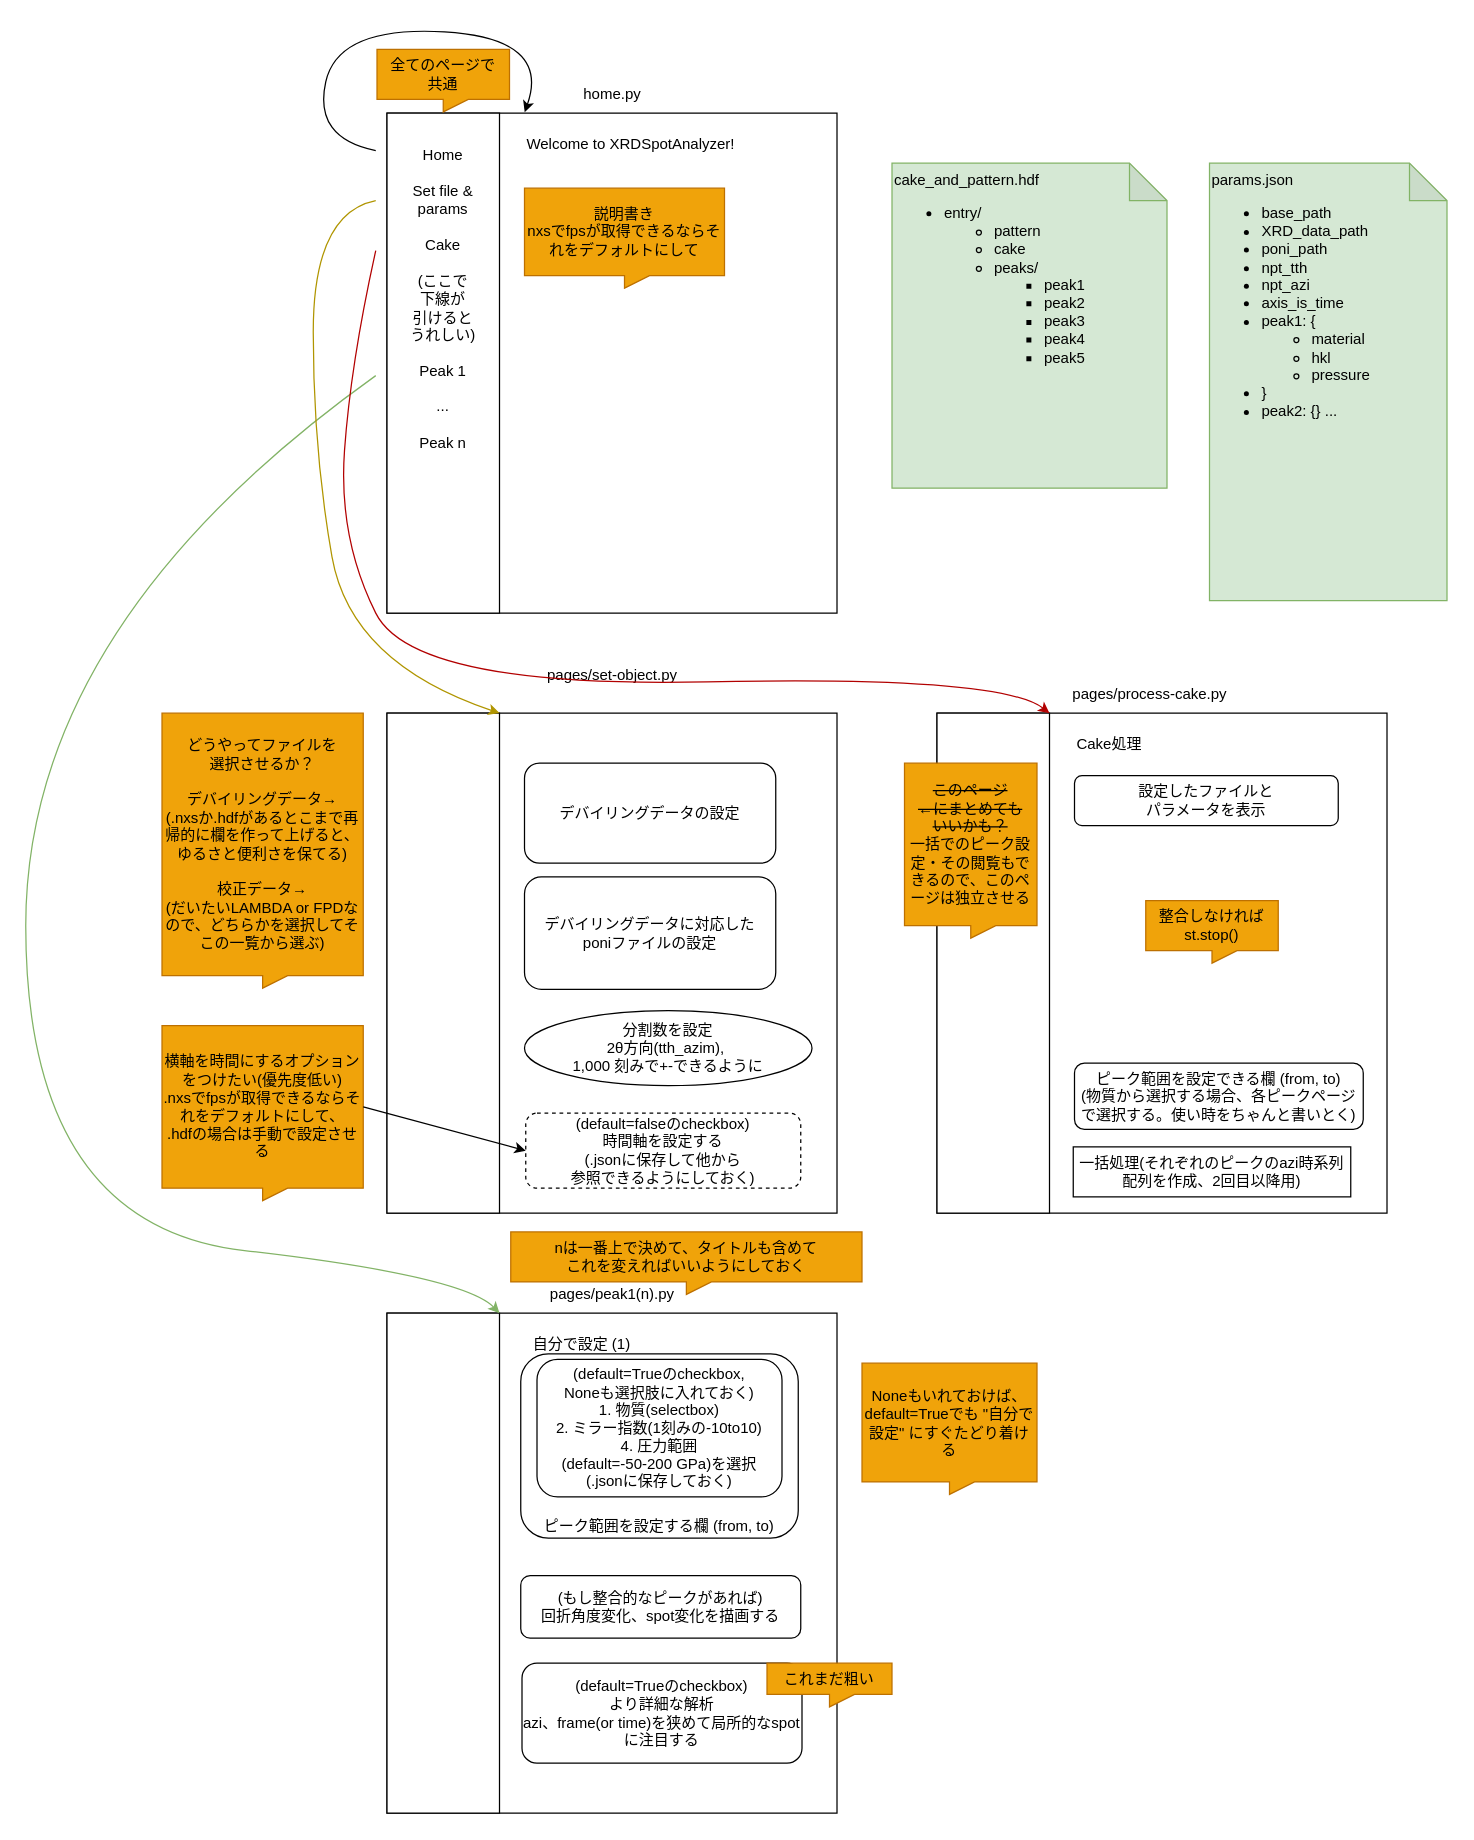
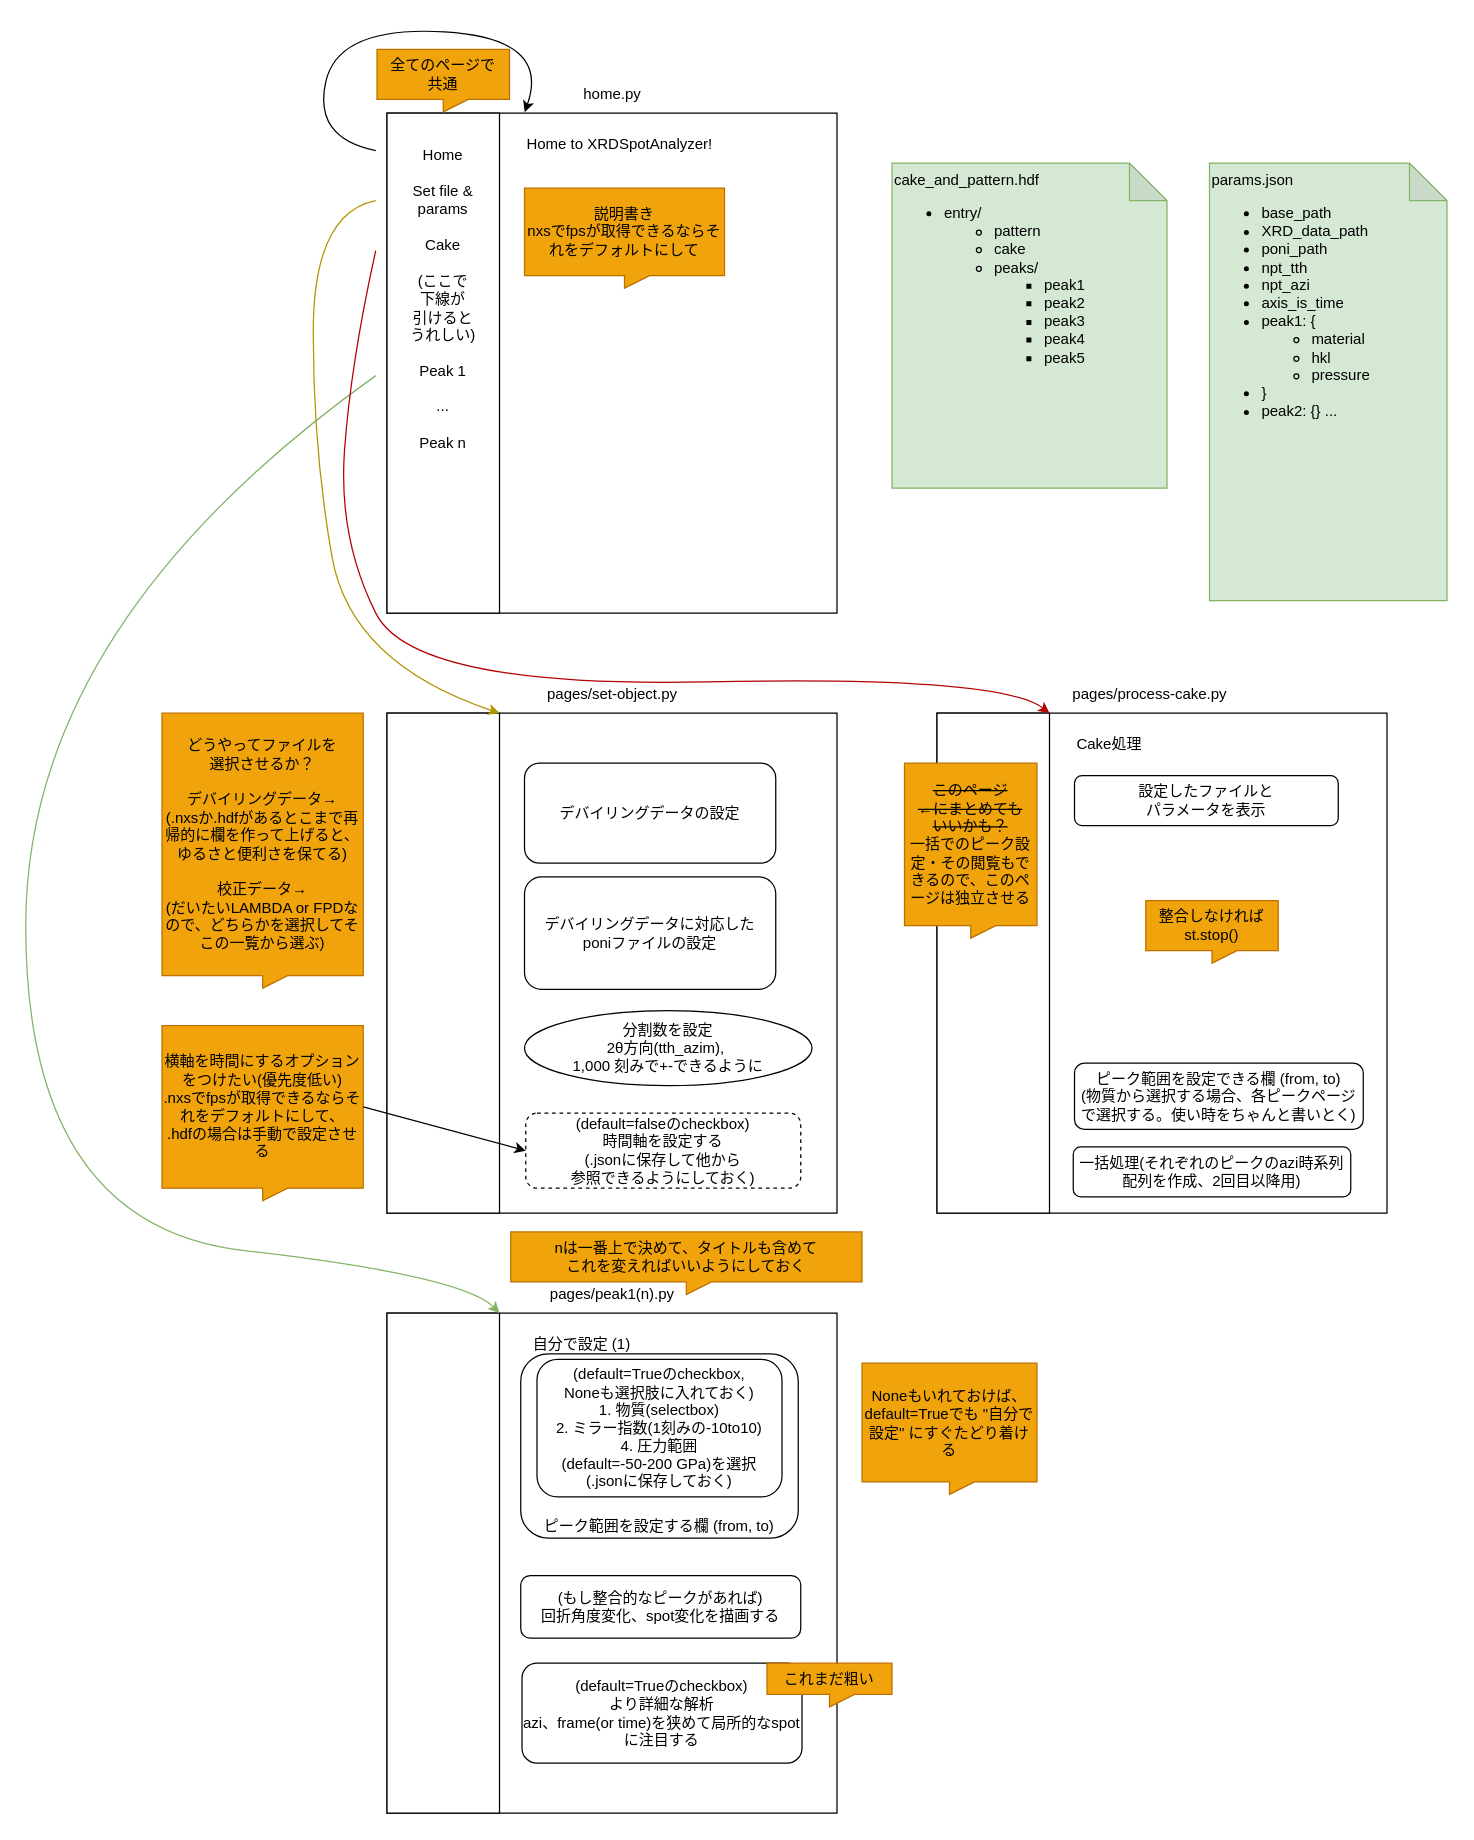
node "Welcome to XRDSpotAnalyzer!": label "Welcome to XRDSpotAnalyzer!" -> "Home to XRDSpotAnalyzer!"
node "pages/set-object.py": moved (612, 676) -> (612, 694)
node "一括処理(それぞれのピークのazi時系列配列を作成、2回目以降用)": shape rectangle -> rounded rectangle
